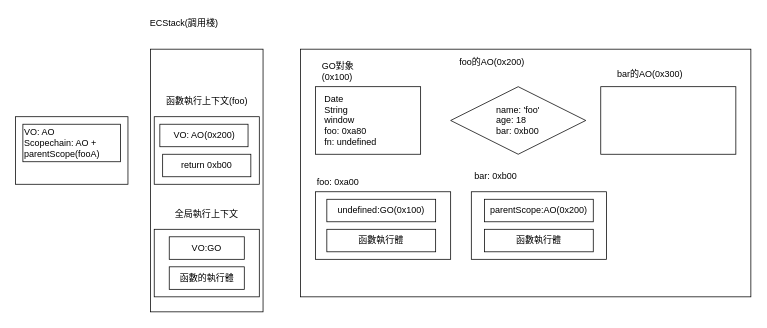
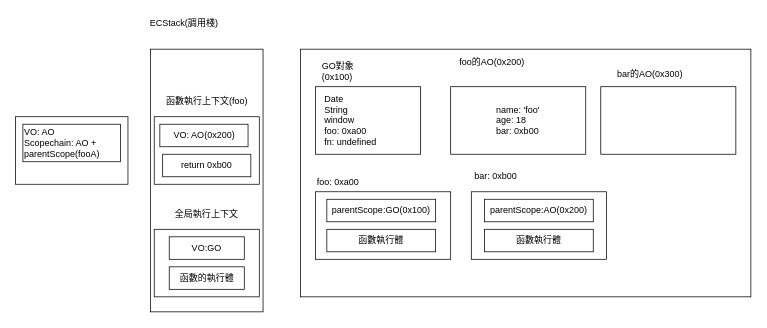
node "Date String window foo: 0xa80 fn: undefined": label "Date String window foo: 0xa80 fn: undefined" -> "Date String window foo: 0xa00 fn: undefined"
node "name: 'foo' age: 18 bar: 0xb00": shape diamond -> rectangle
node "undefined:GO(0x100)": label "undefined:GO(0x100)" -> "parentScope:GO(0x100)"
